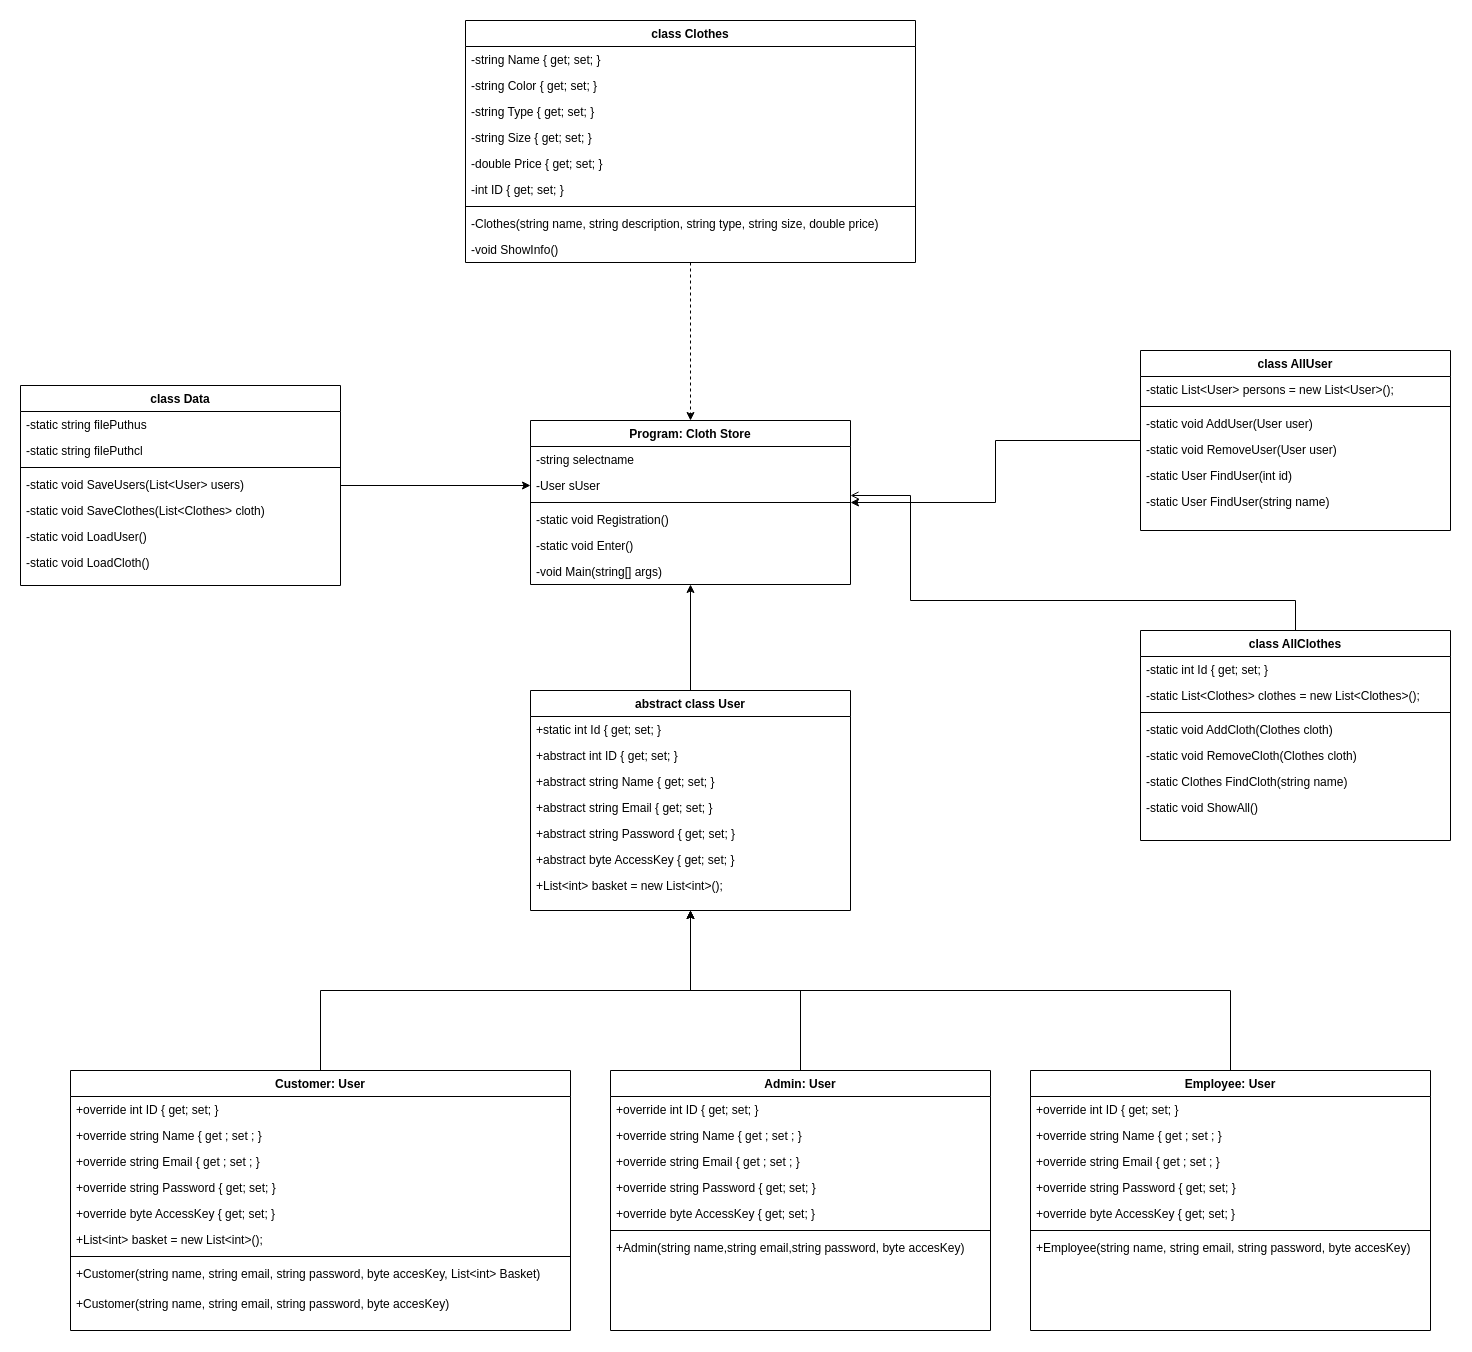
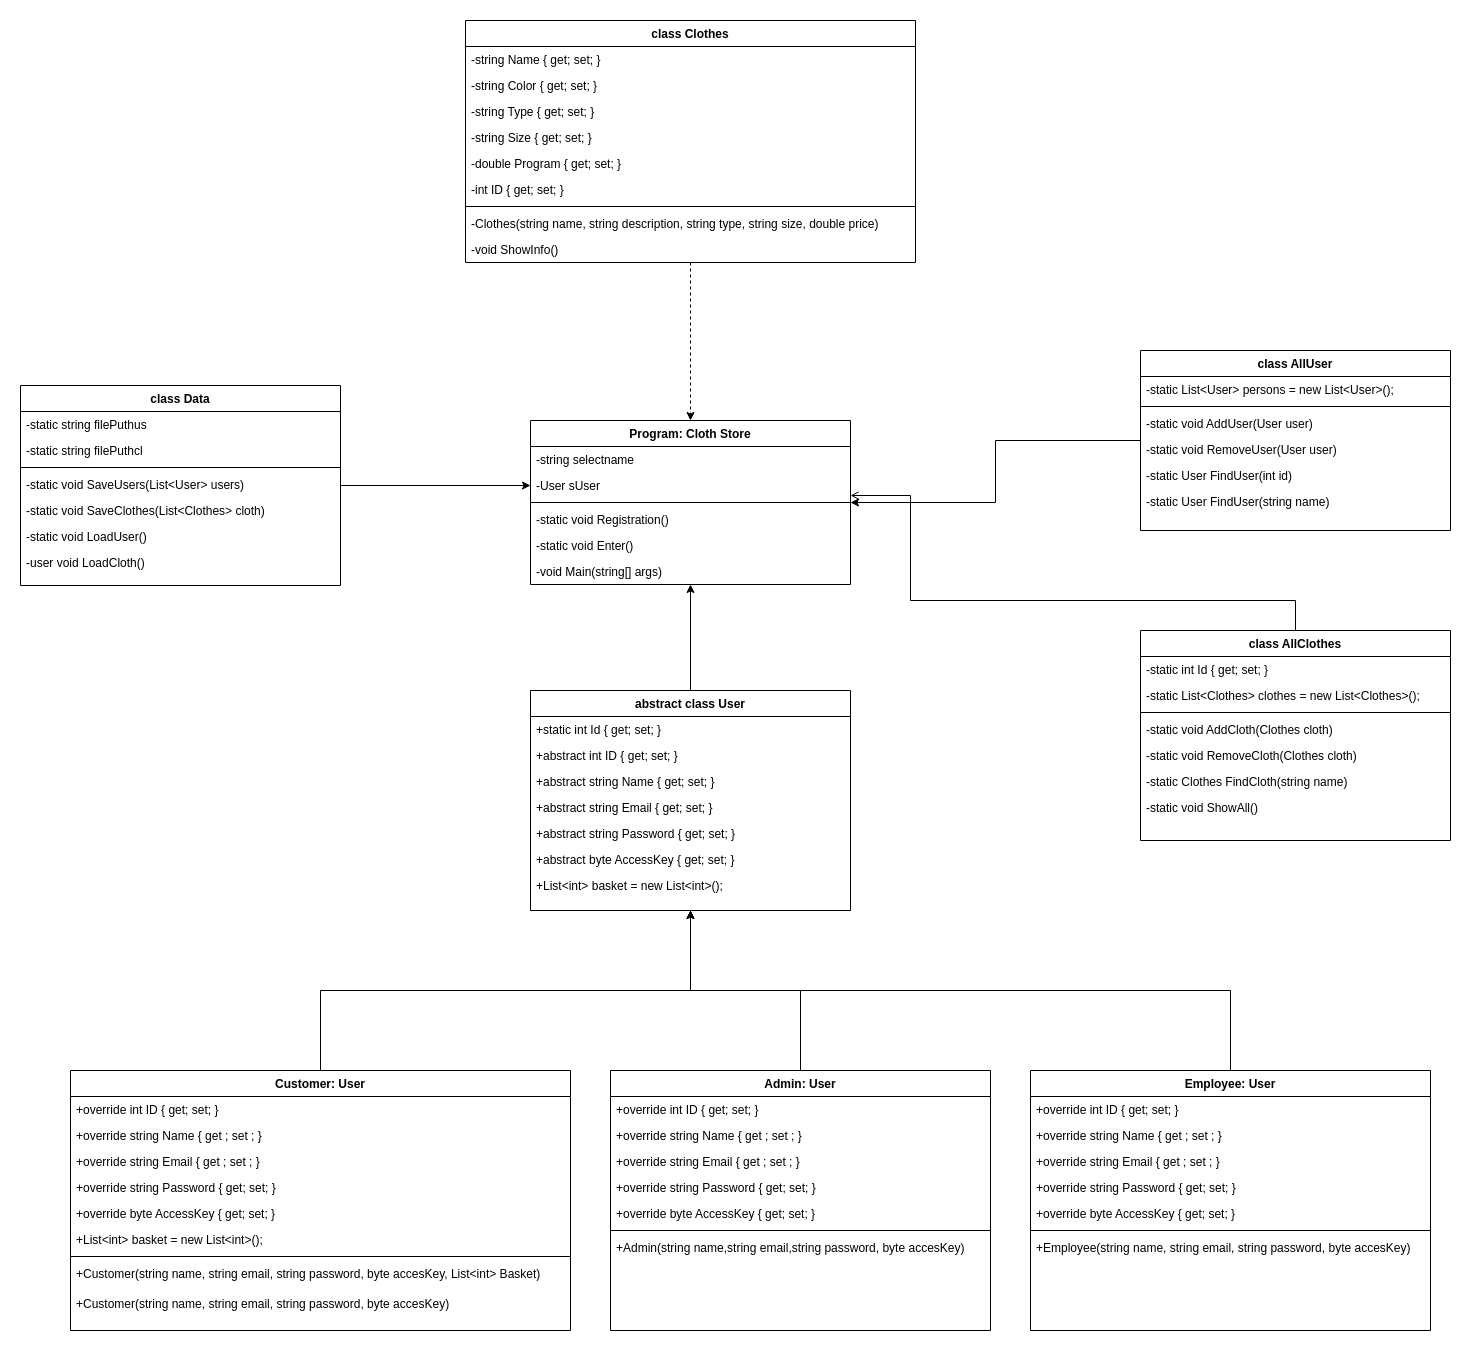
node "-double Price { get; set; }": label "-double Price { get; set; }" -> "-double Program { get; set; }"
node "-static void LoadCloth()": label "-static void LoadCloth()" -> "-user void LoadCloth()"
